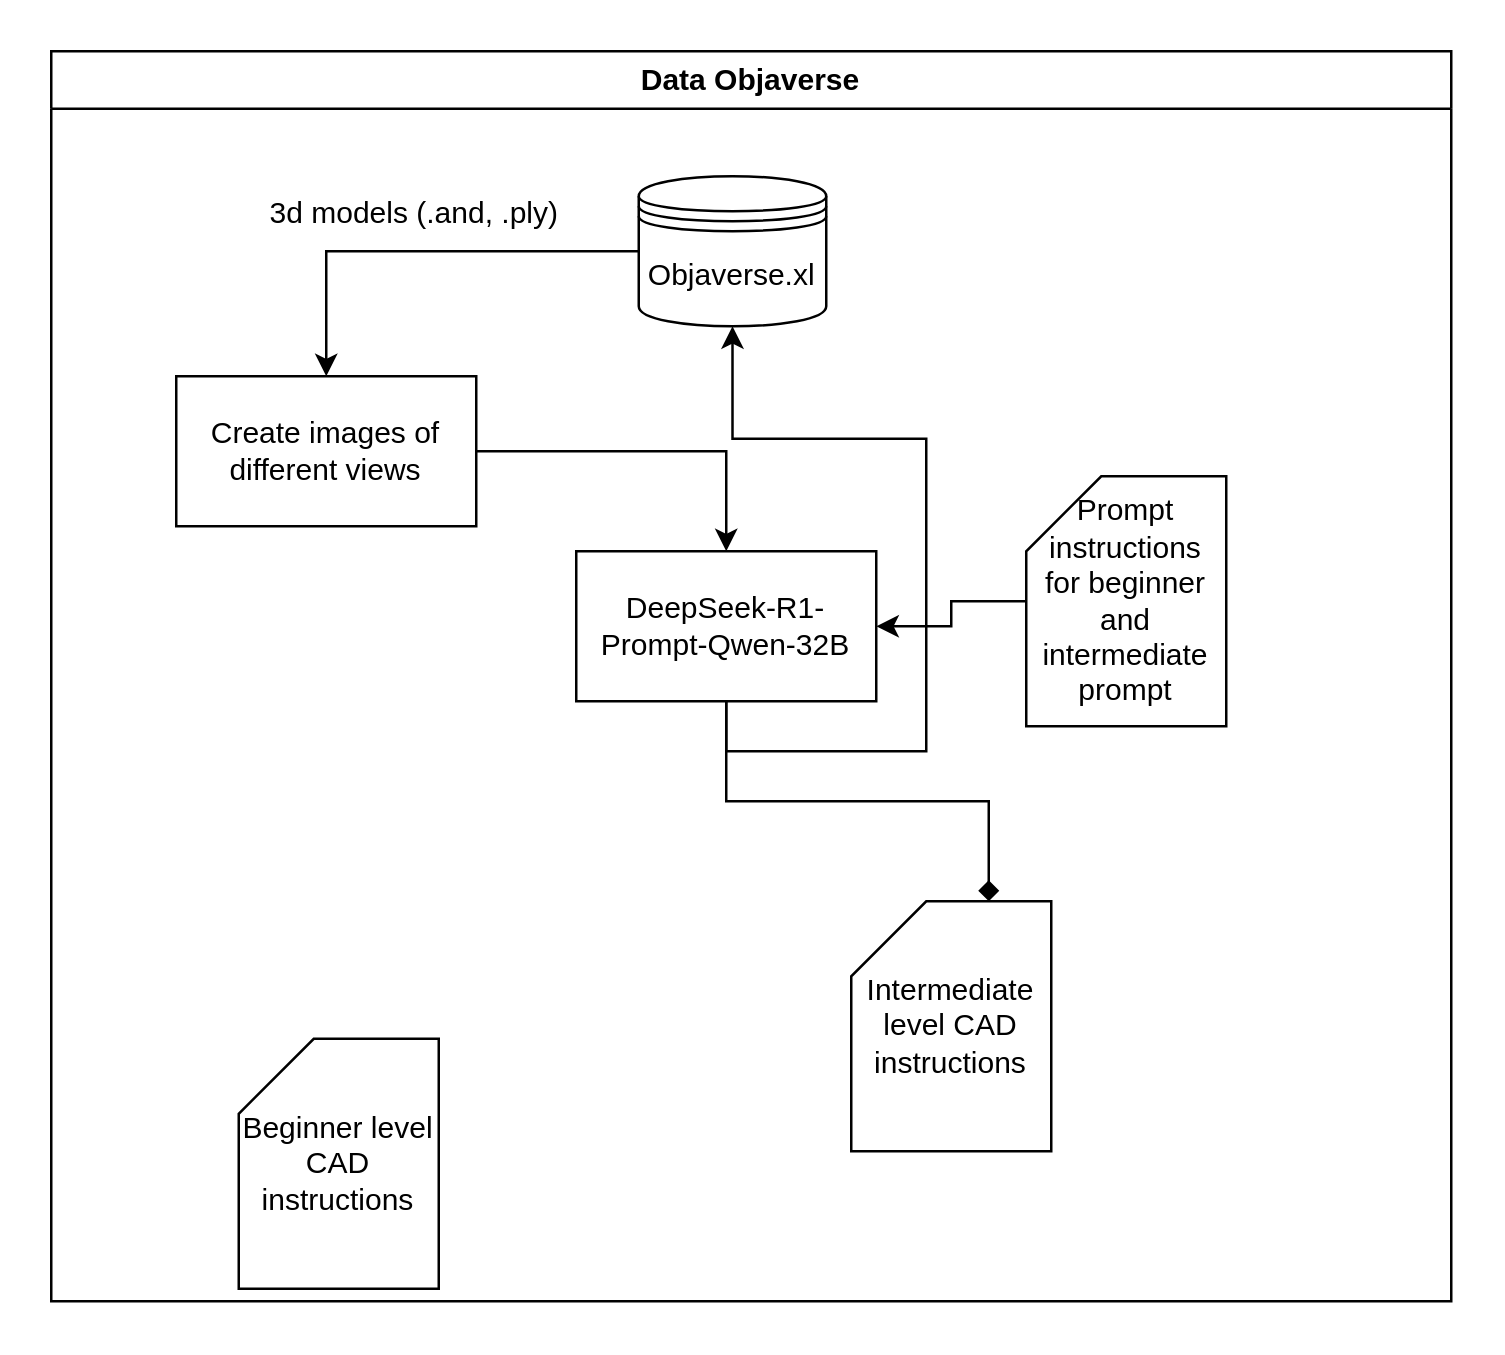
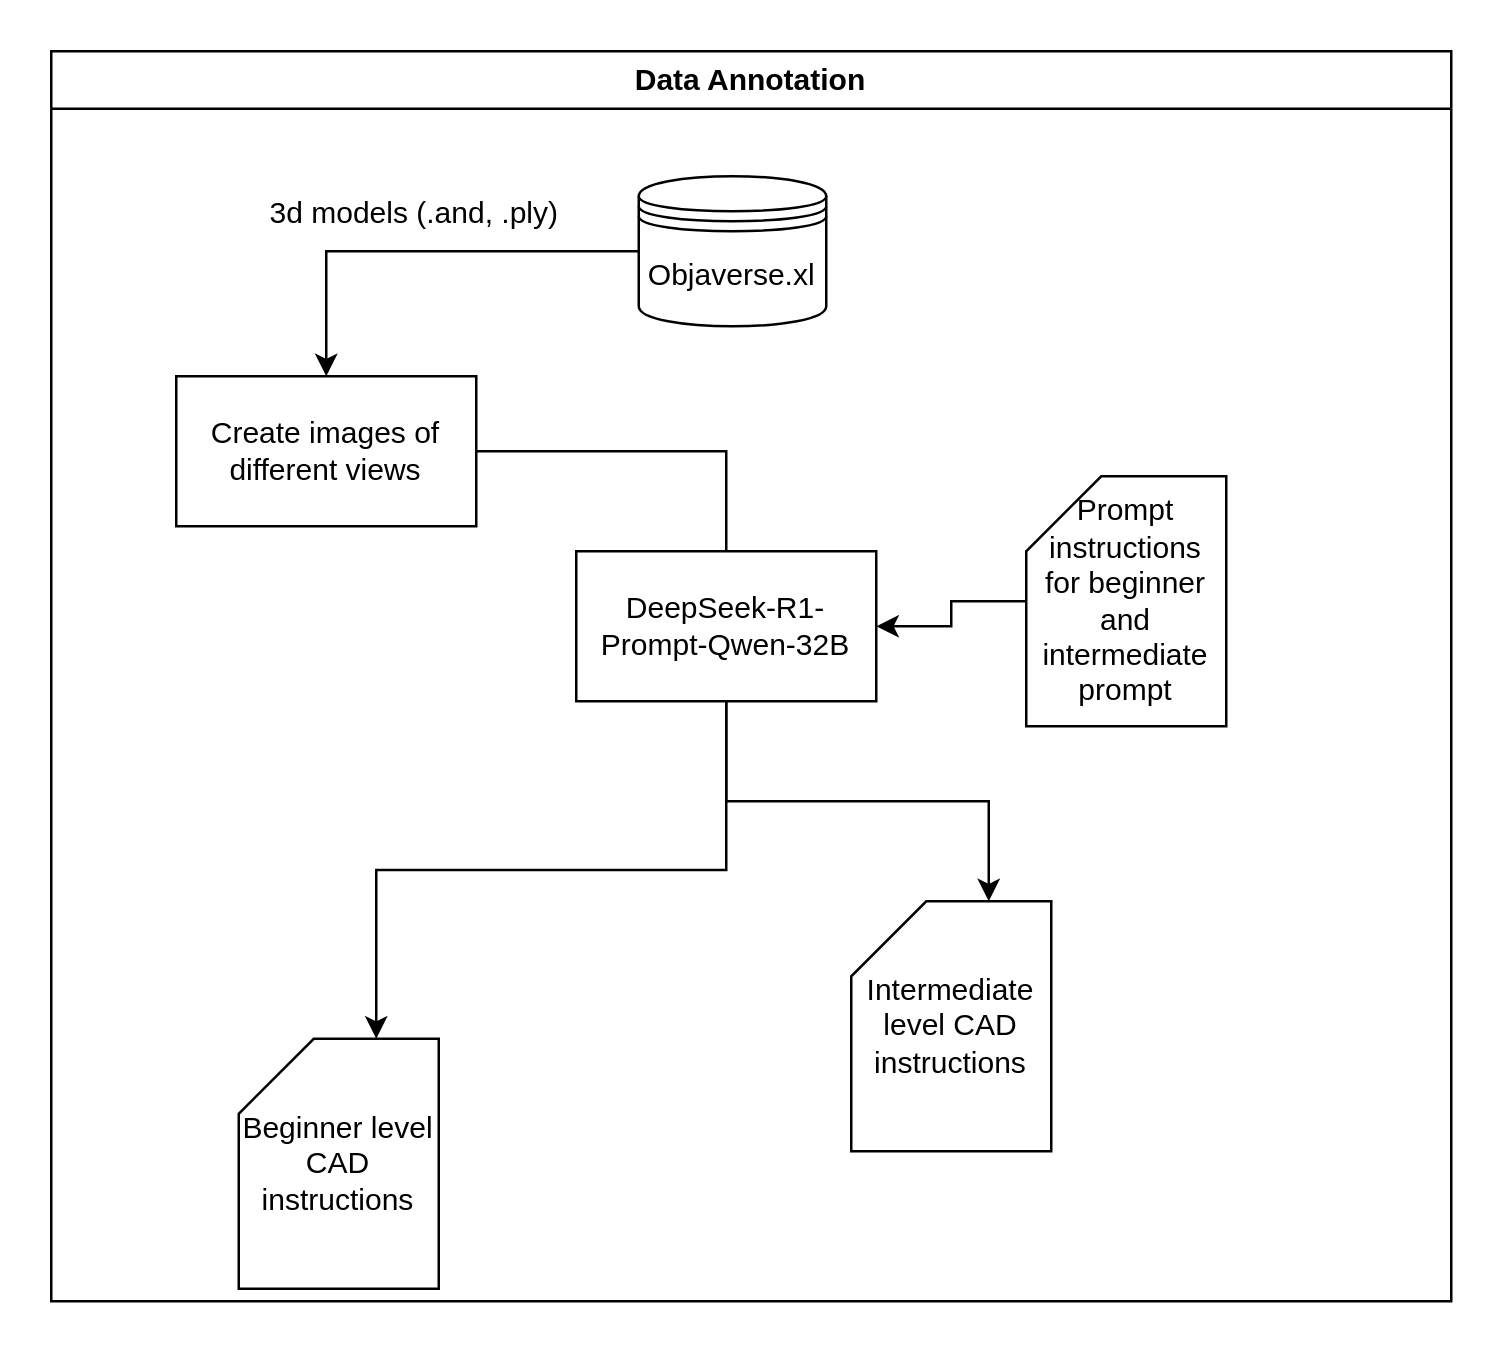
node "Data Objaverse": label "Data Objaverse" -> "Data Annotation"
edge "DeepSeek-R1-Prompt-Qwen-32B" -> "Objaverse.xl": now "DeepSeek-R1-Prompt-Qwen-32B" -> "Beginner level CAD instructions"
edge "Create images of different views" -> "DeepSeek-R1-Prompt-Qwen-32B": arrowhead classic -> none
edge "DeepSeek-R1-Prompt-Qwen-32B" -> "Intermediate level CAD instructions": arrowhead diamond -> classic
